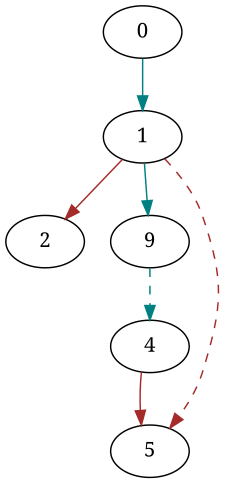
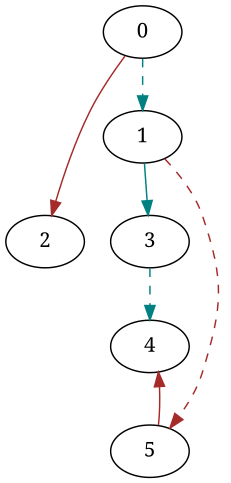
edge "0" -> "1": style solid -> dashed
edge "1" -> "2": now "0" -> "2"
node "9": label "9" -> "3"
edge "4" -> "5": reversed
